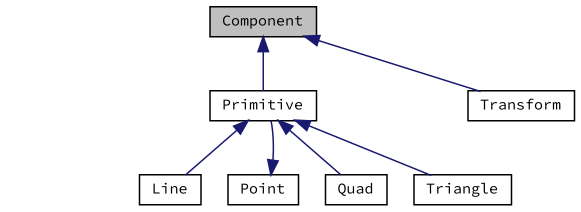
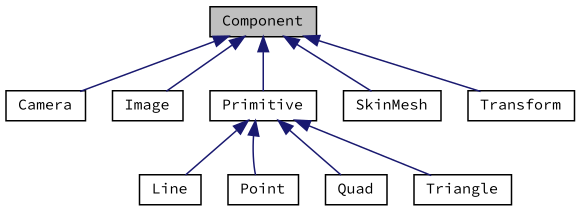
node "Camera": added
node "Image": added
node "SkinMesh": added
edge "Primitive" -> "Point": reversed
